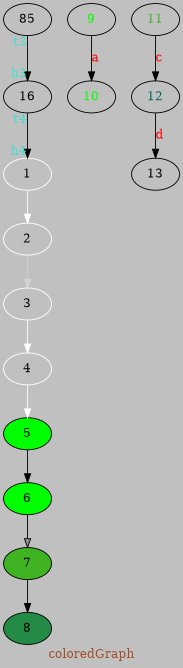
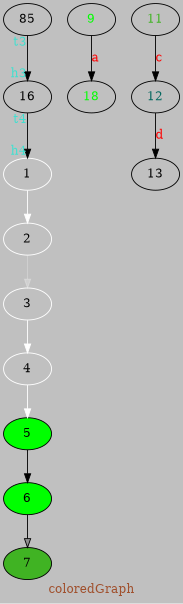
node "10": label "10" -> "18"
node "8": removed
